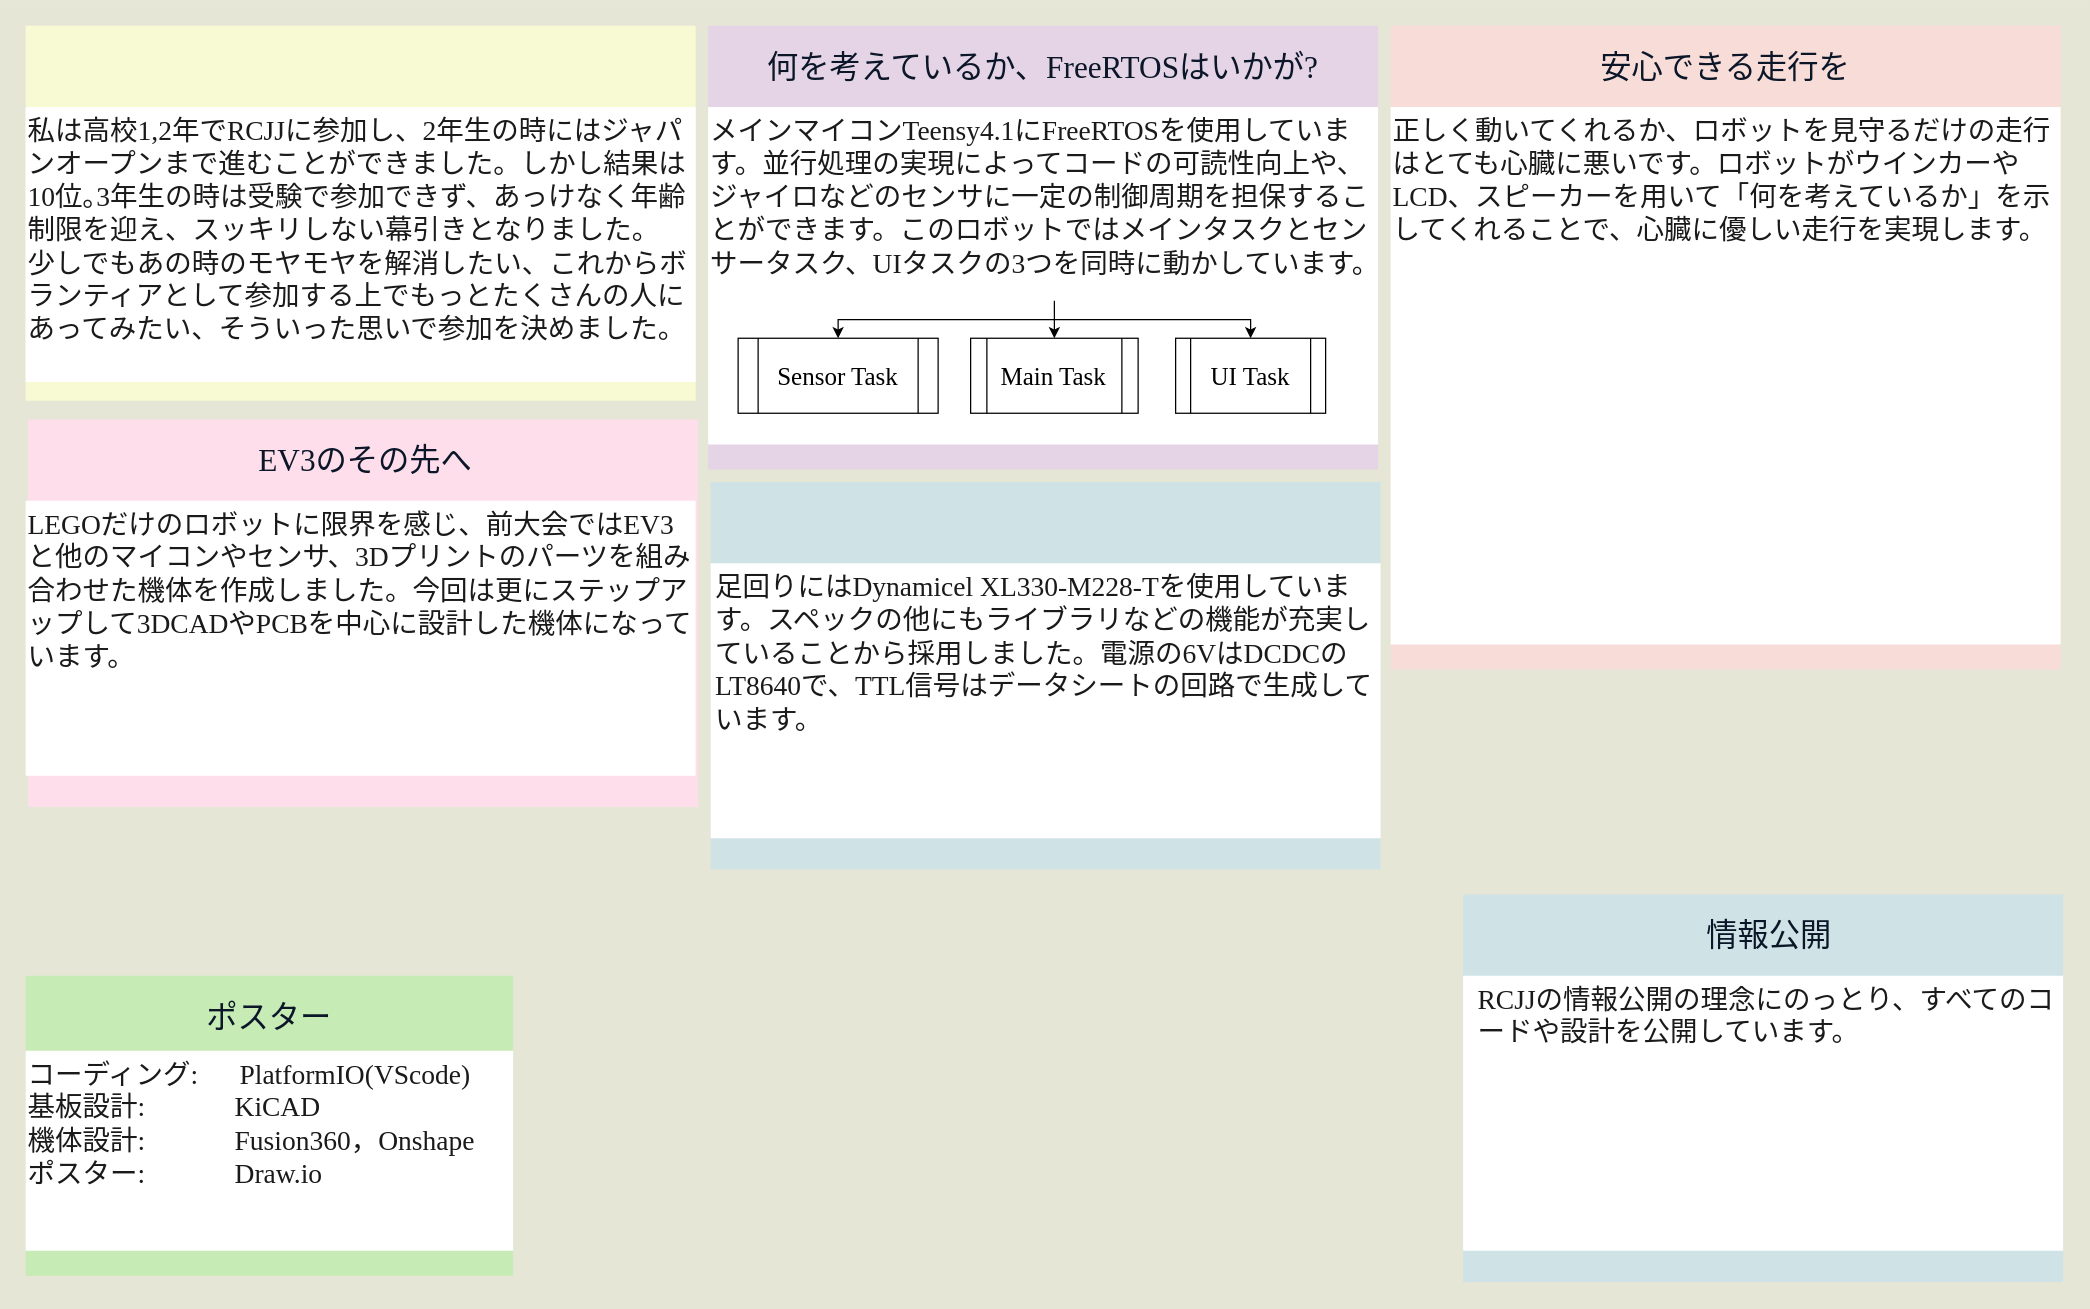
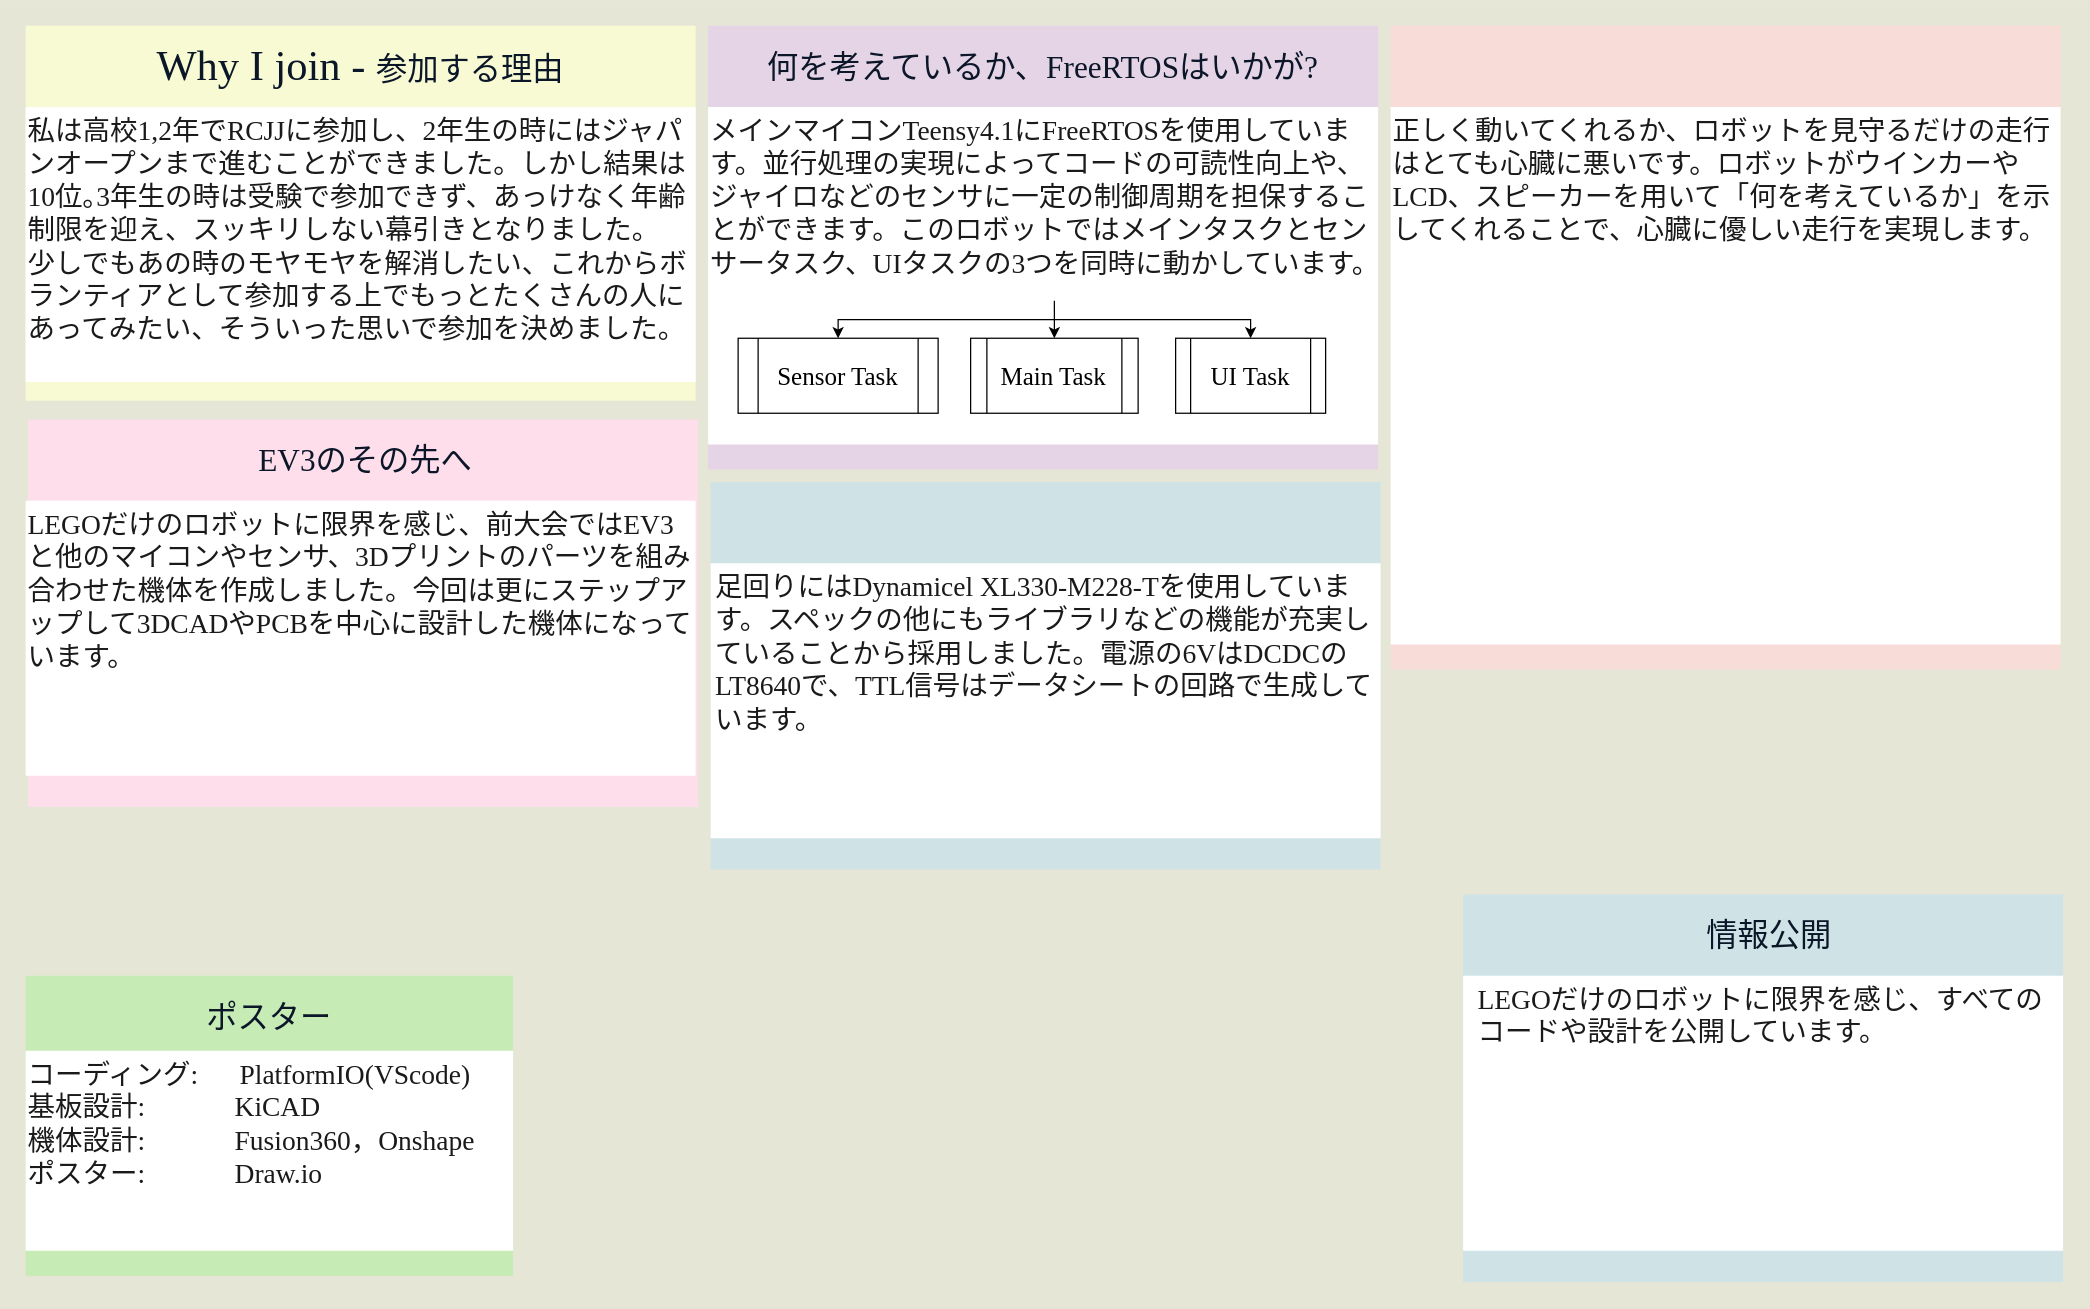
node "Why I join - 参加する理由": added
node "安心できる走行を": removed
node "RCJJの情報公開の理念にのっとり、すべてのコードや設計を公開しています。": label "RCJJの情報公開の理念にのっとり、すべてのコードや設計を公開しています。" -> "LEGOだけのロボットに限界を感じ、すべてのコードや設計を公開しています。"
